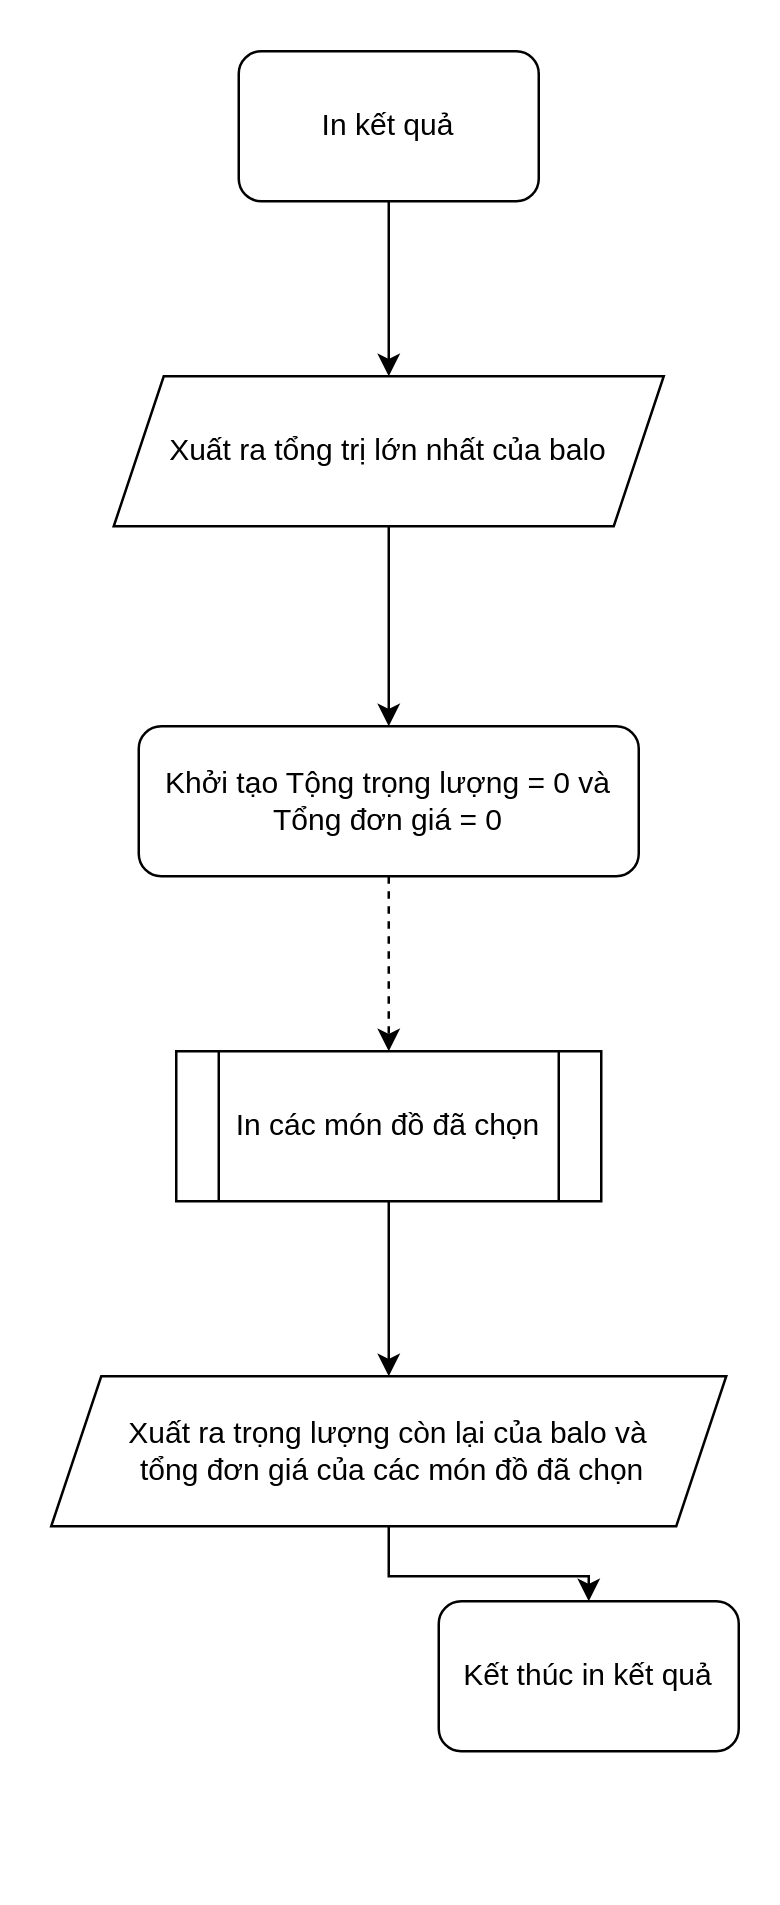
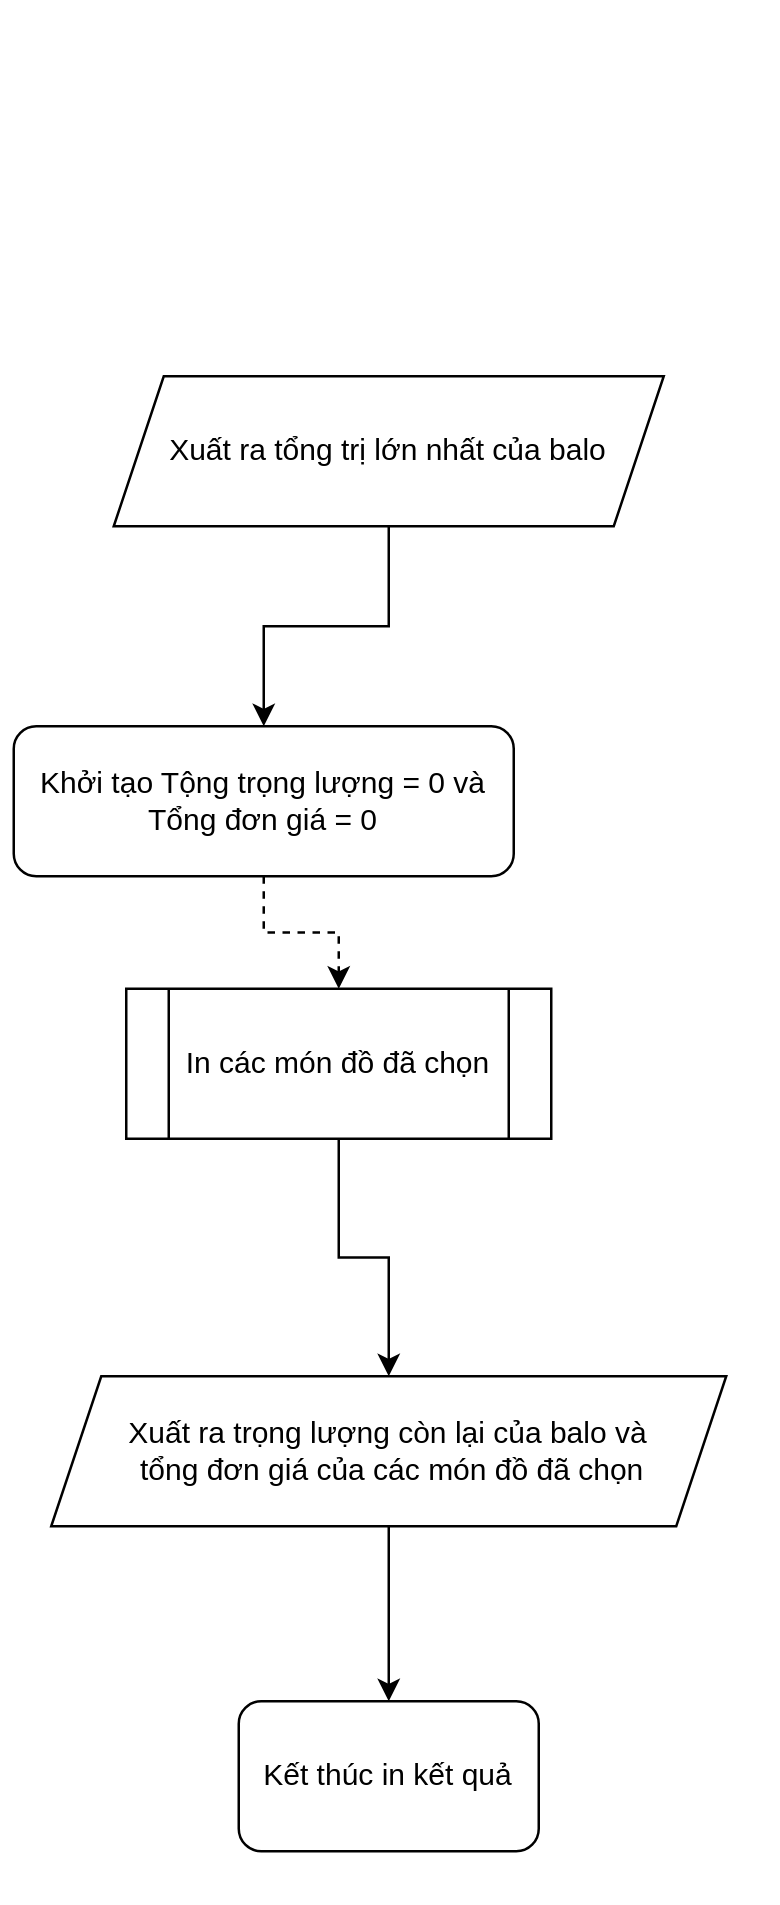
node "In kết quả": removed
edge "In kết quả" -> "Xuất ra tổng trị lớn nhất của balo": removed
node "Khởi tạo Tộng trọng lượng = 0 và Tổng đơn giá = 0": moved (389, 801) -> (264, 801)
node "In các món đồ đã chọn": moved (389, 1126) -> (339, 1064)
node "Kết thúc in kết quả": moved (589, 1676) -> (389, 1776)
